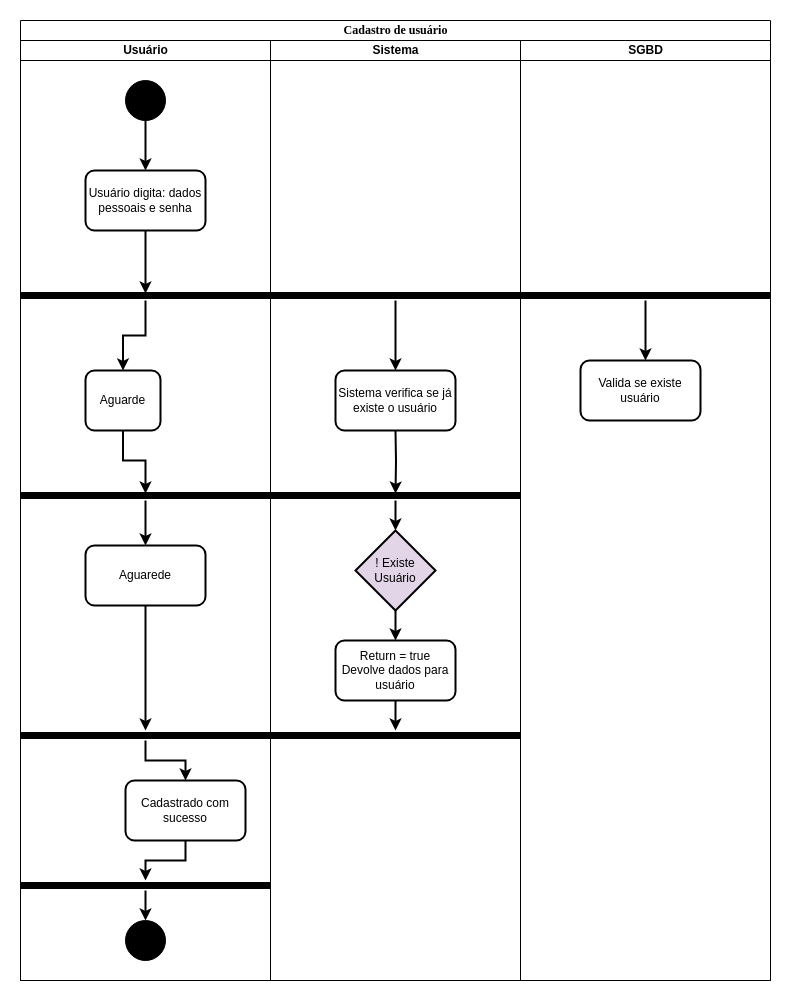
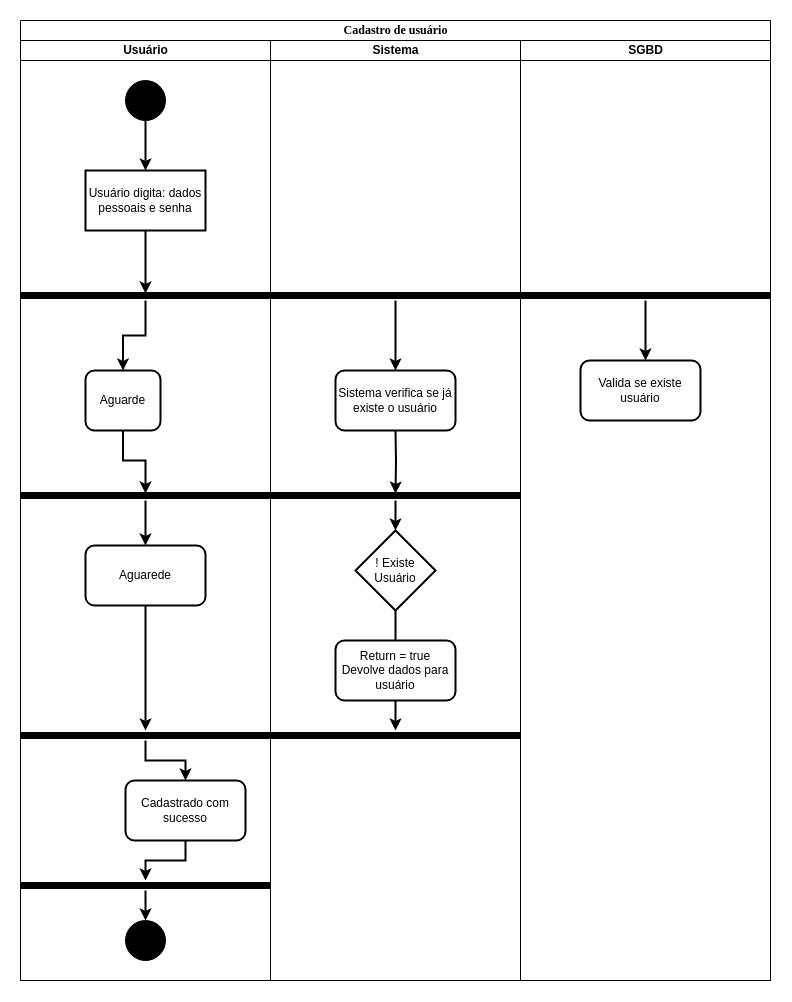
node "Usuário digita: dados pessoais e senha": shape rounded rectangle -> rectangle
node "! Existe Usuário": fillcolor #e1d5e7 -> #ffffff
edge "! Existe Usuário" -> "Return = true Devolve dados para usuário": arrowhead classic -> none
